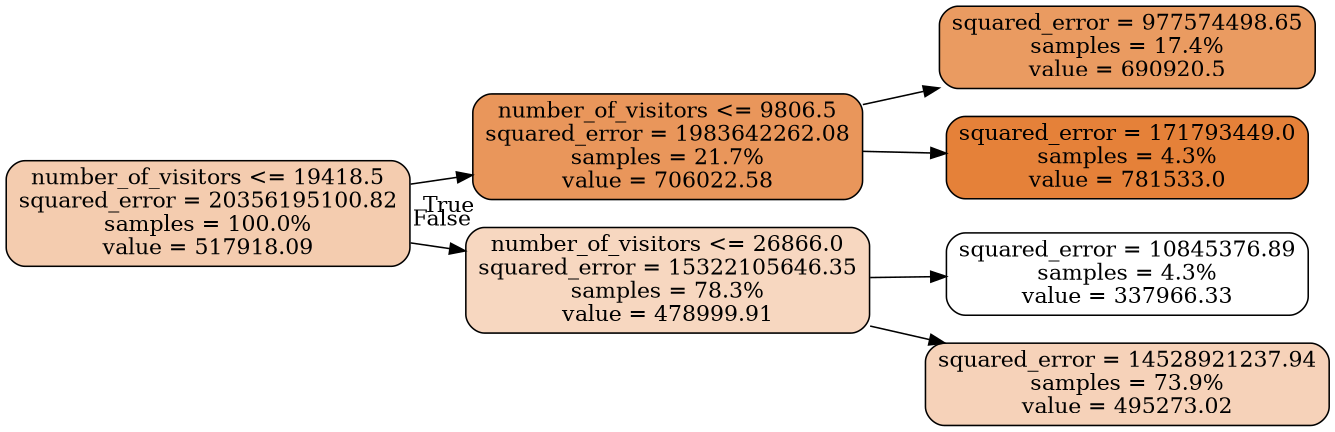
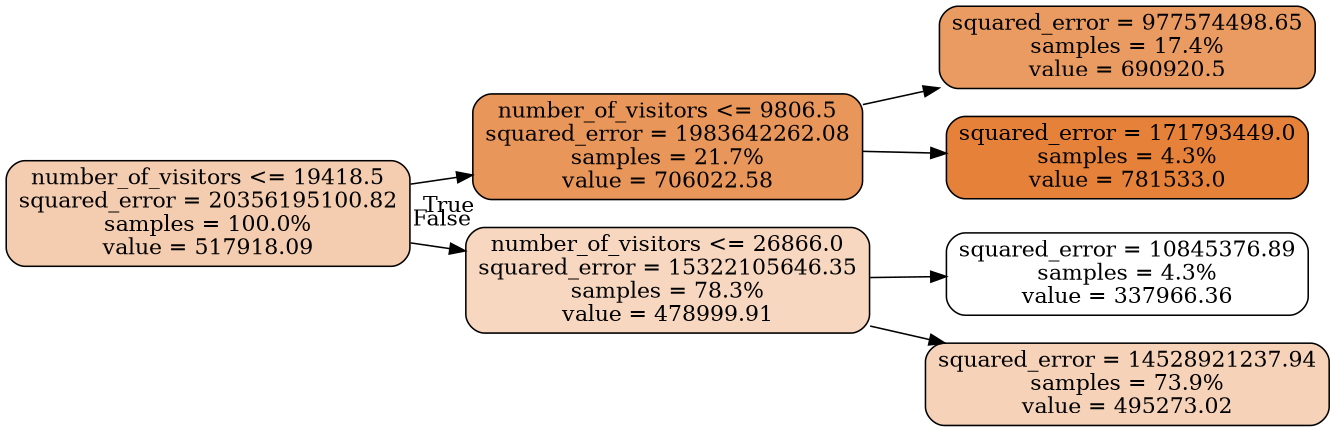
node "squared_error = 10845376.89 samples = 4.3% value = 337966.33": label "squared_error = 10845376.89 samples = 4.3% value = 337966.33" -> "squared_error = 10845376.89 samples = 4.3% value = 337966.36"
